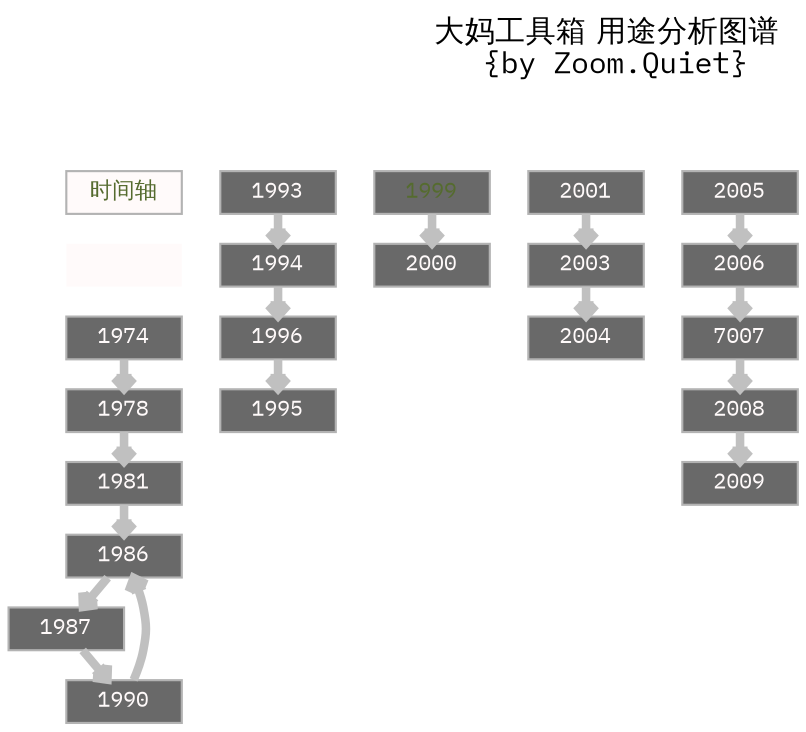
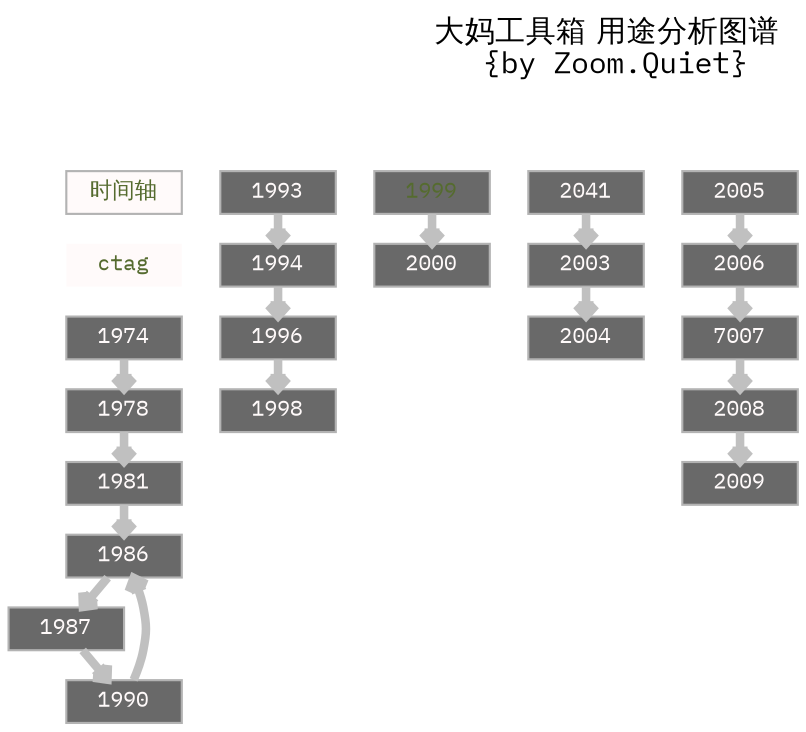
node "2001": label "2001" -> "2041"
node "ctag": fontcolor snow -> darkolivegreen
node "1995": label "1995" -> "1998"
